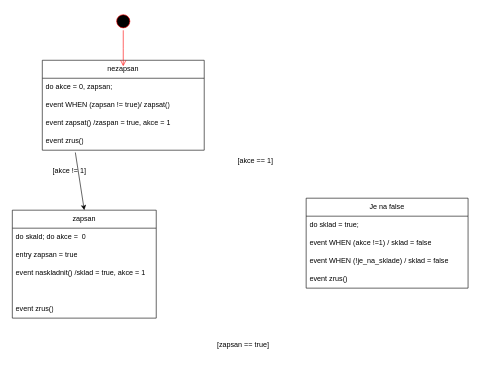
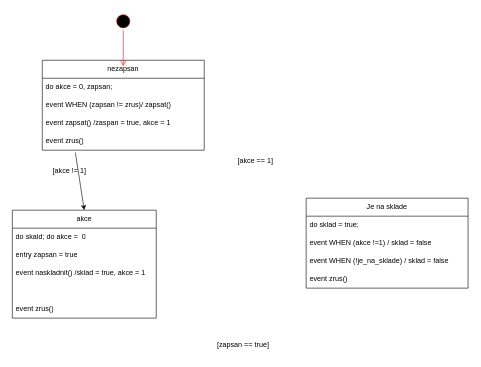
node "event WHEN (zapsan != true)/ zapsat()": label "event WHEN (zapsan != true)/ zapsat()" -> "event WHEN (zapsan != zrus)/ zapsat()"
node "Je na false": label "Je na false" -> "Je na sklade"
node "zapsan": label "zapsan" -> "akce"
